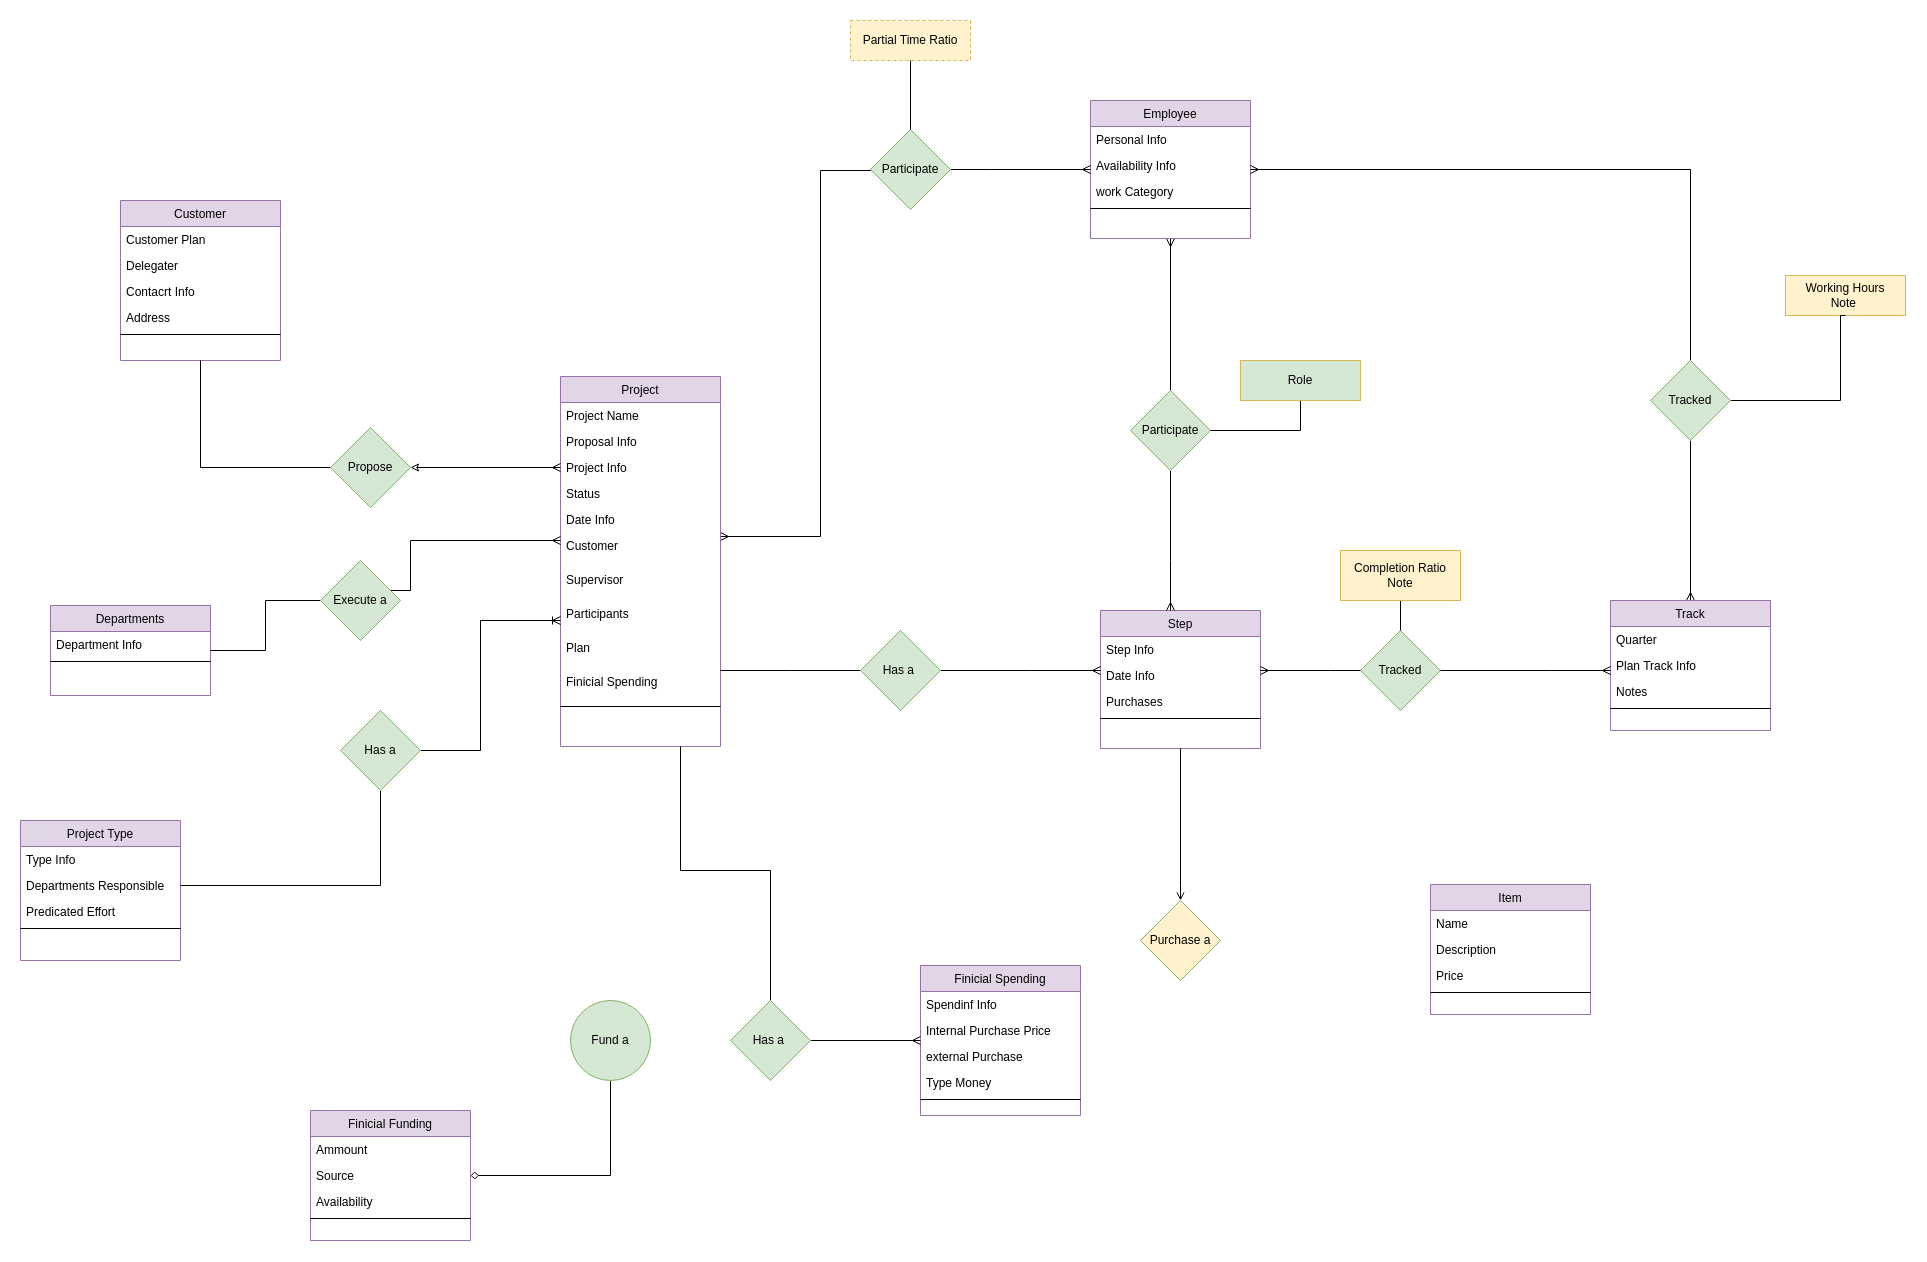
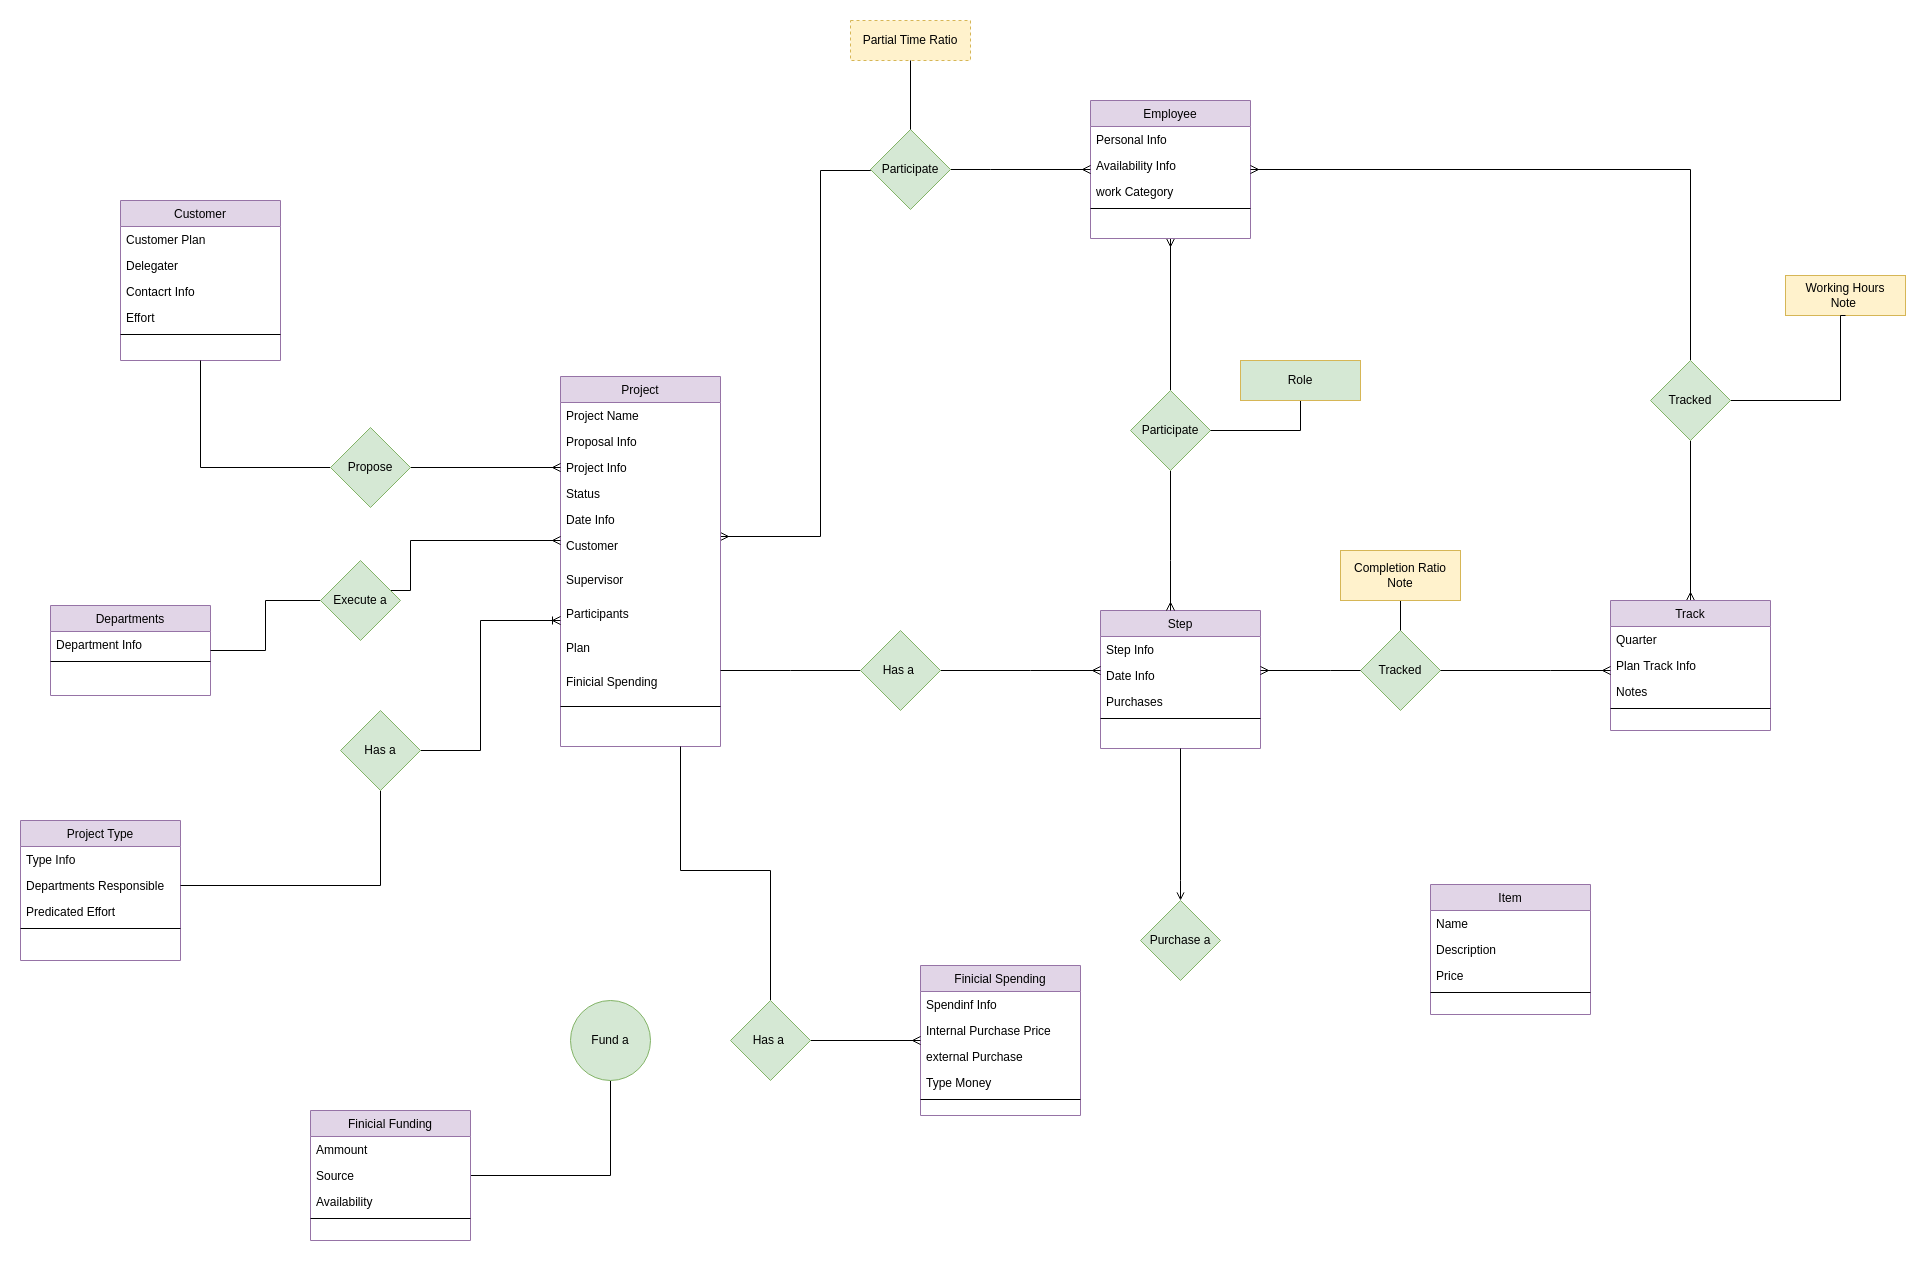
node "Address": label "Address" -> "Effort"
edge "Propose" -- "Project Info": arrowhead classic -> none
node "Purchase a": fillcolor #fff2cc -> #d5e8d4
edge "Fund a" -> "Finicial Funding": arrowhead diamond -> none
